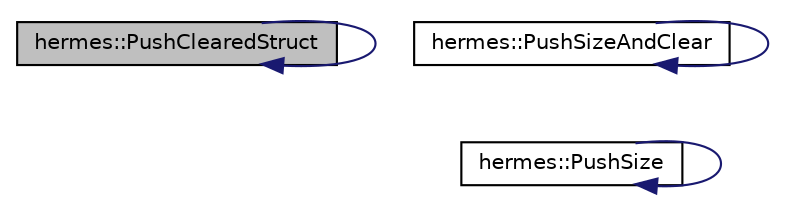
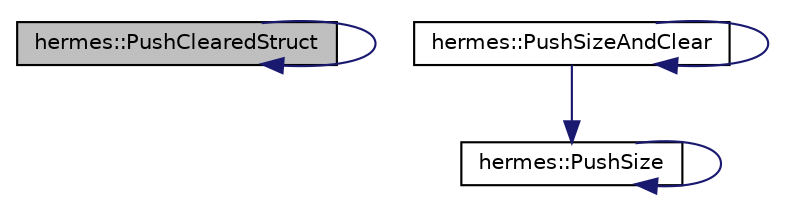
edge "hermes::PushSizeAndClear" -> "hermes::PushSize": added
